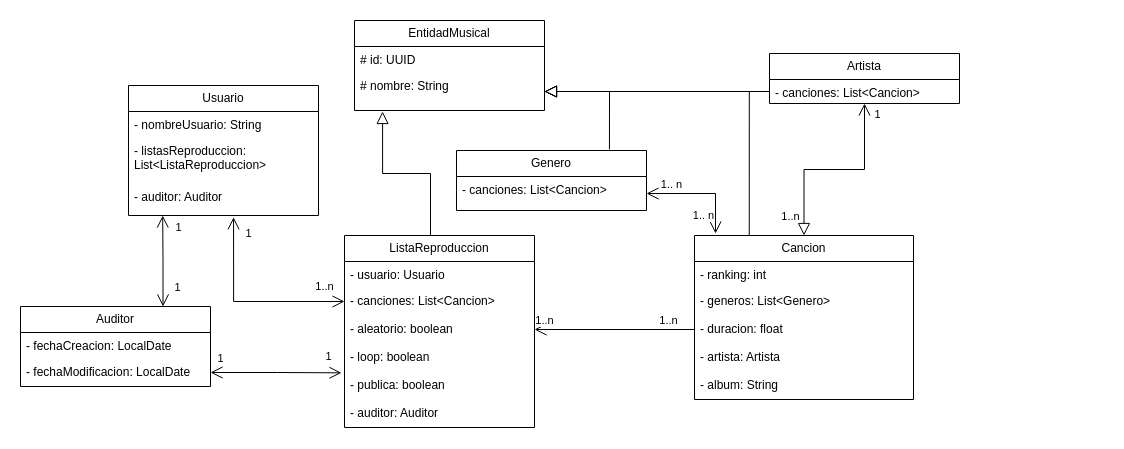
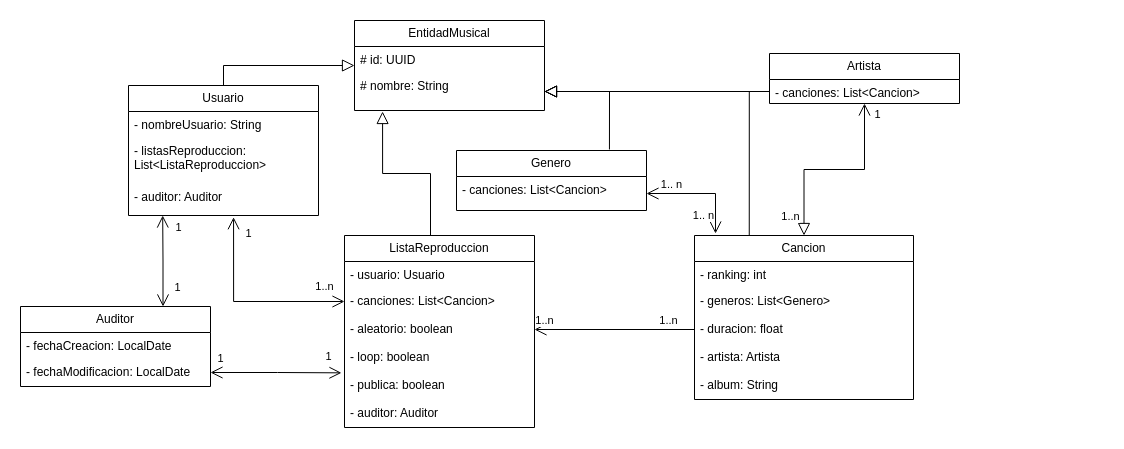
edge "Usuario" -> "EntidadMusical": added
